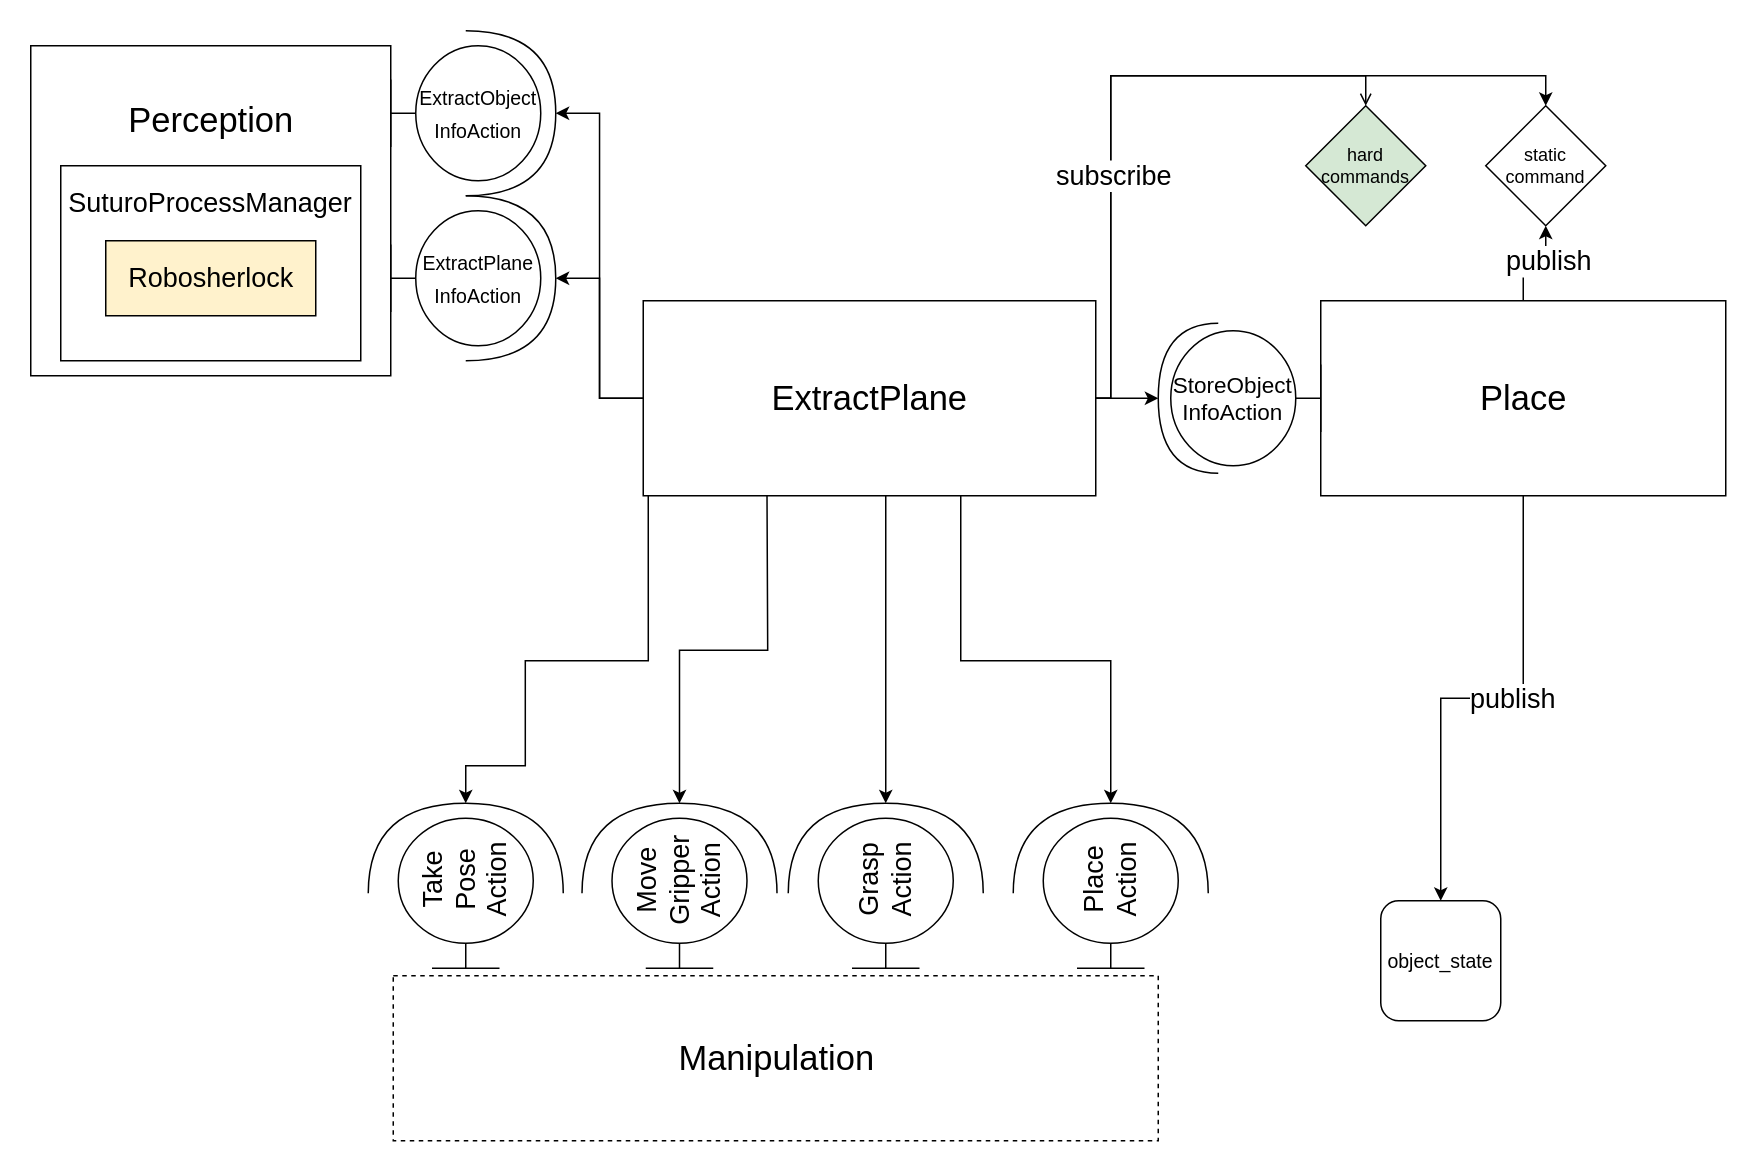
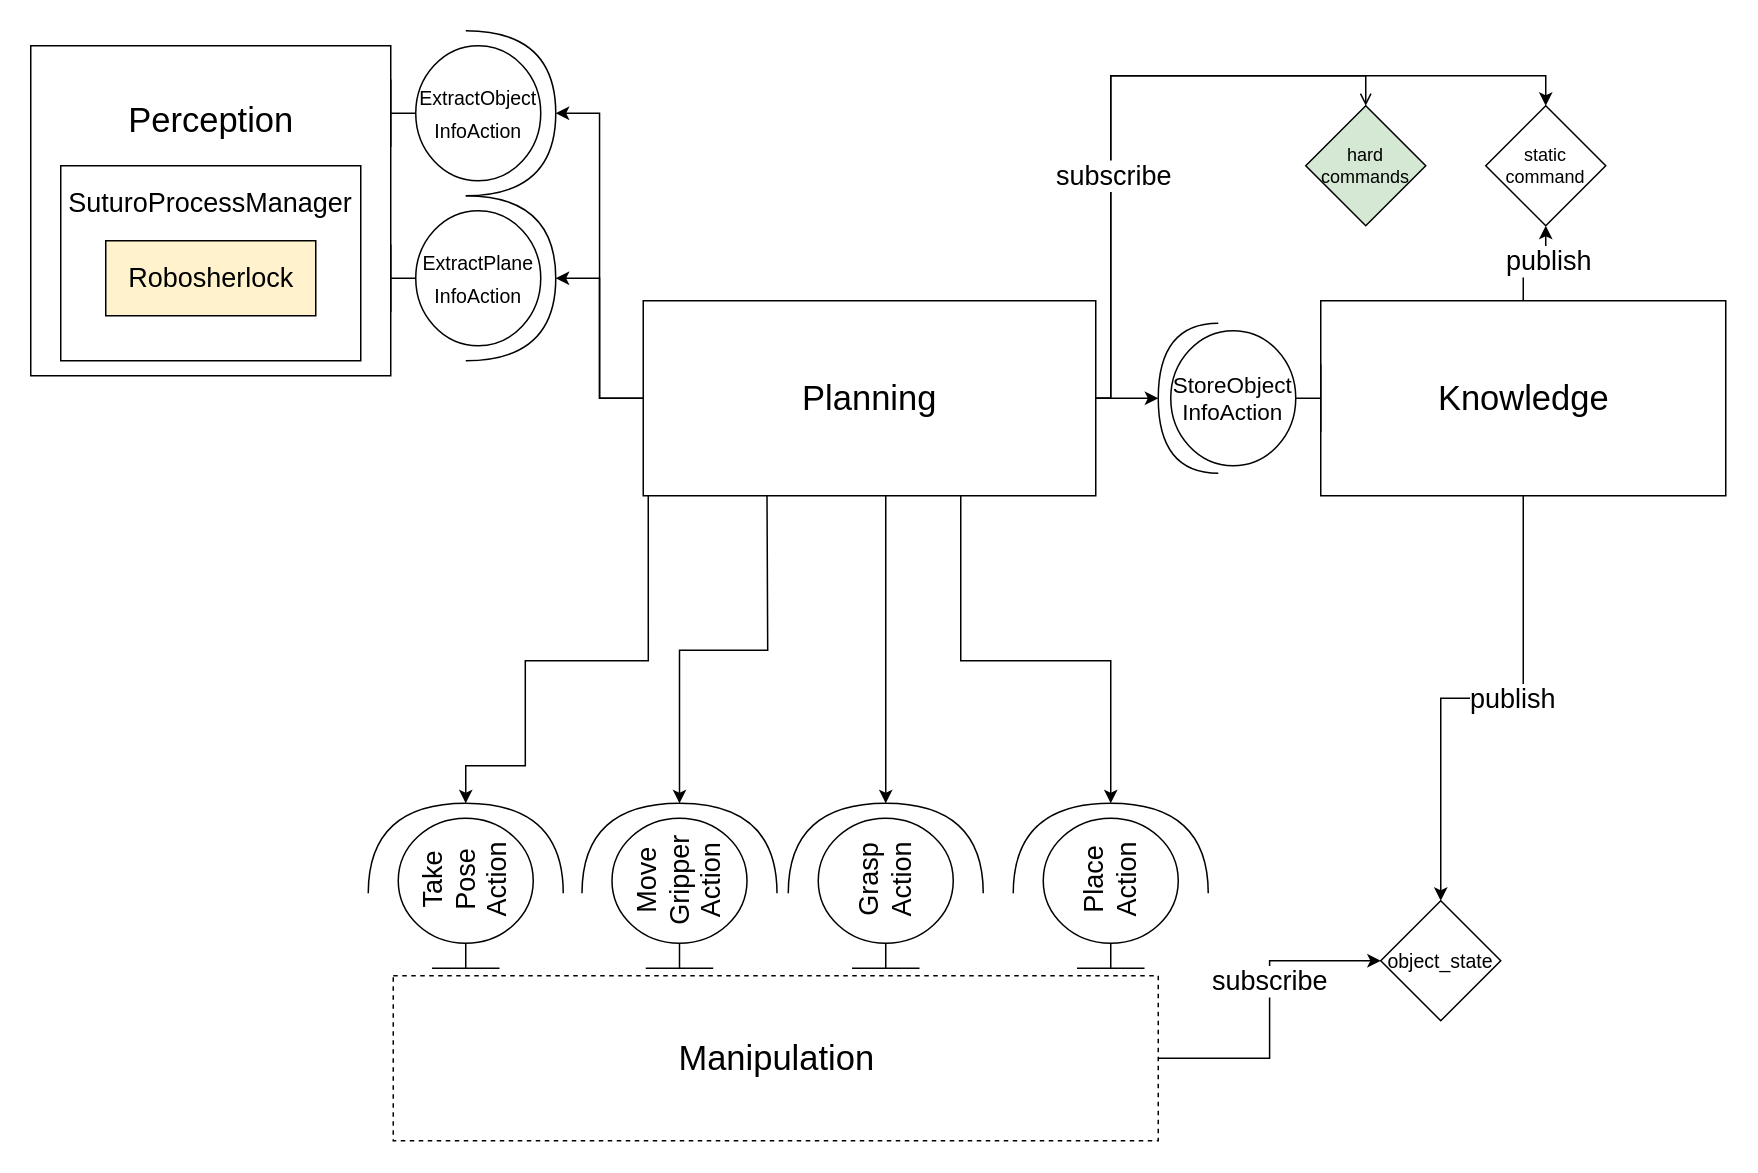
node "ExtractPlane": label "ExtractPlane" -> "Planning"
node "Place": label "Place" -> "Knowledge"
node "object_state": shape rounded rectangle -> diamond
edge "Manipulation" -> "object_state": added, label "subscribe"
